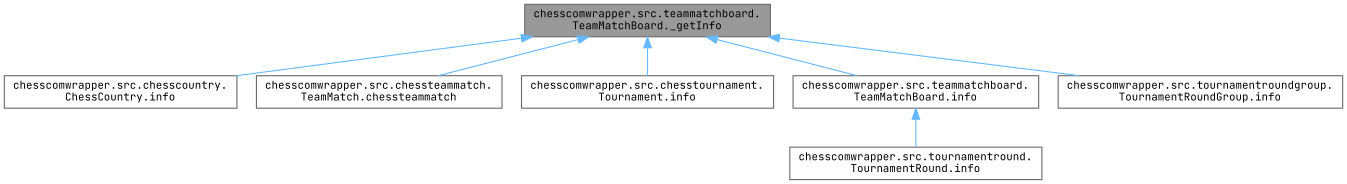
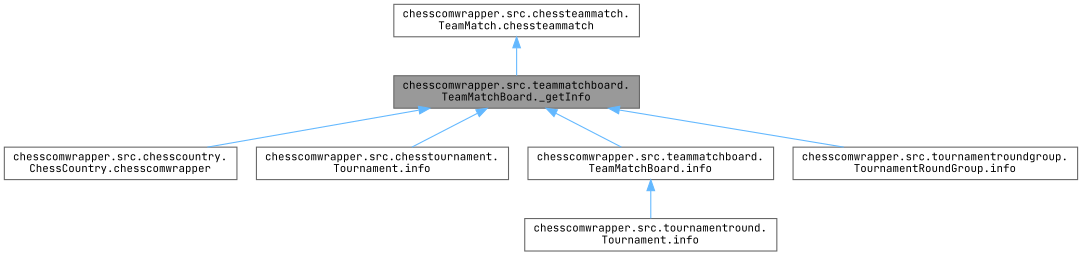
edge "chesscomwrapper.src.chessteammatch. TeamMatch.chessteammatch" -> "chesscomwrapper.src.teammatchboard. TeamMatchBoard._getInfo": reversed
node "chesscomwrapper.src.chesscountry. ChessCountry.info": label "chesscomwrapper.src.chesscountry. ChessCountry.info" -> "chesscomwrapper.src.chesscountry. ChessCountry.chesscomwrapper"
node "chesscomwrapper.src.tournamentround. TournamentRound.info": label "chesscomwrapper.src.tournamentround. TournamentRound.info" -> "chesscomwrapper.src.tournamentround. Tournament.info"
